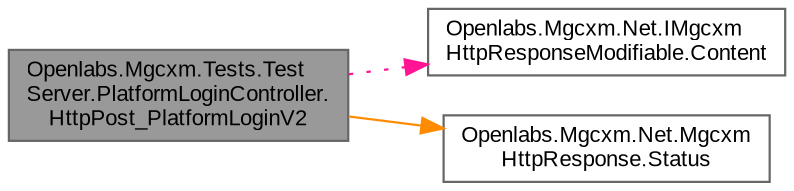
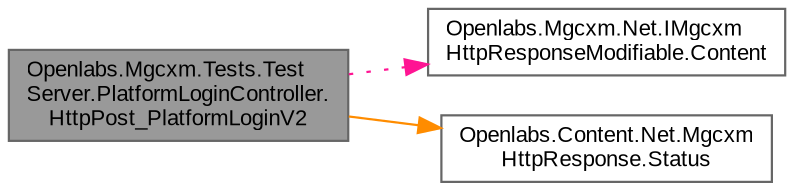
node "Openlabs.Mgcxm.Net.Mgcxm HttpResponse.Status": label "Openlabs.Mgcxm.Net.Mgcxm HttpResponse.Status" -> "Openlabs.Content.Net.Mgcxm HttpResponse.Status"
